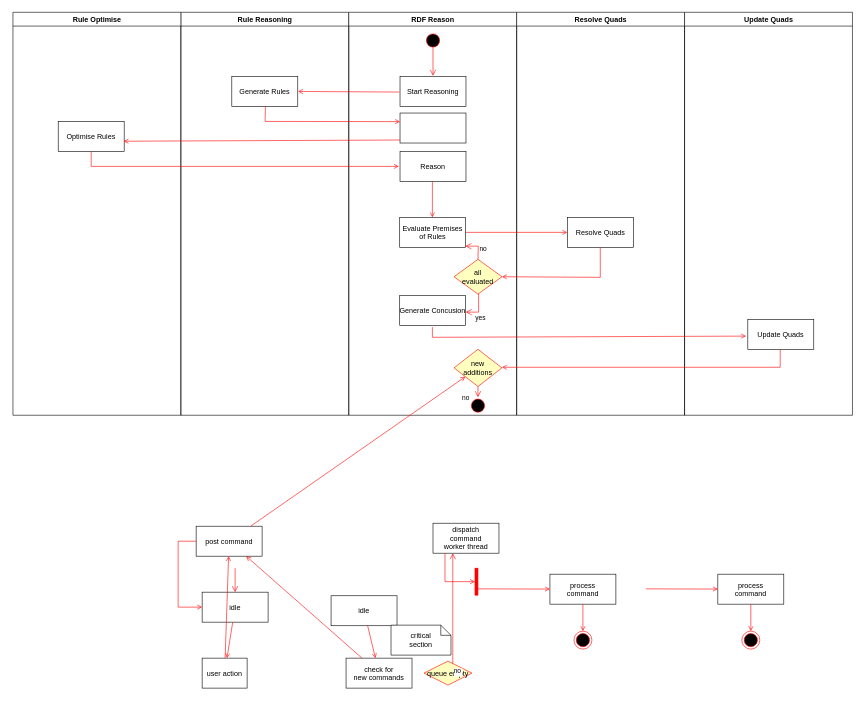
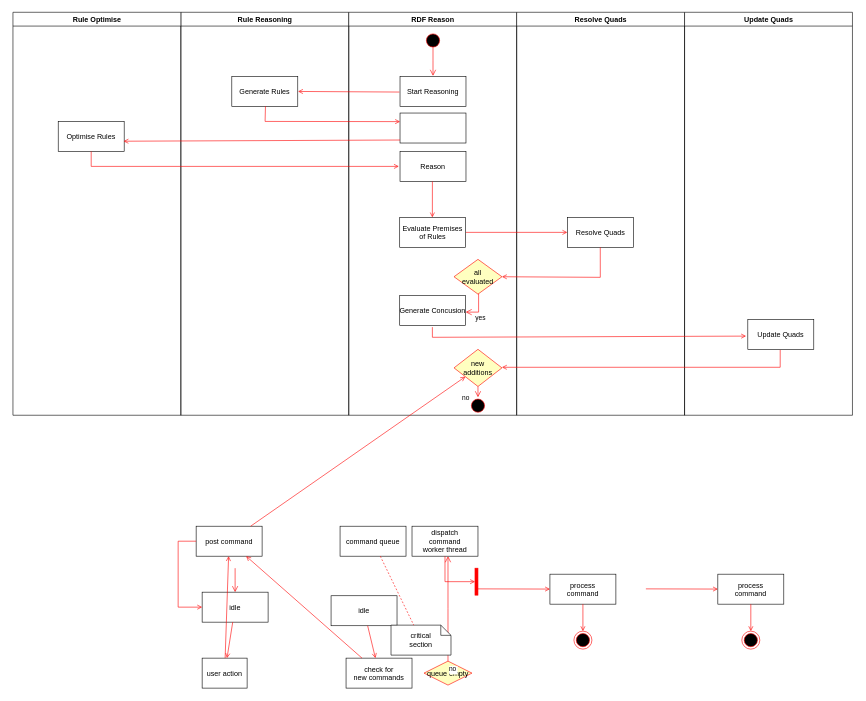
edge "all evaluated" -> "Evaluate Premises of Rules": removed, label "no"
node "dispatch command worker thread": moved (466, 539) -> (445, 542)
node "command queue": added
edge "command queue" -- "critical section": added
